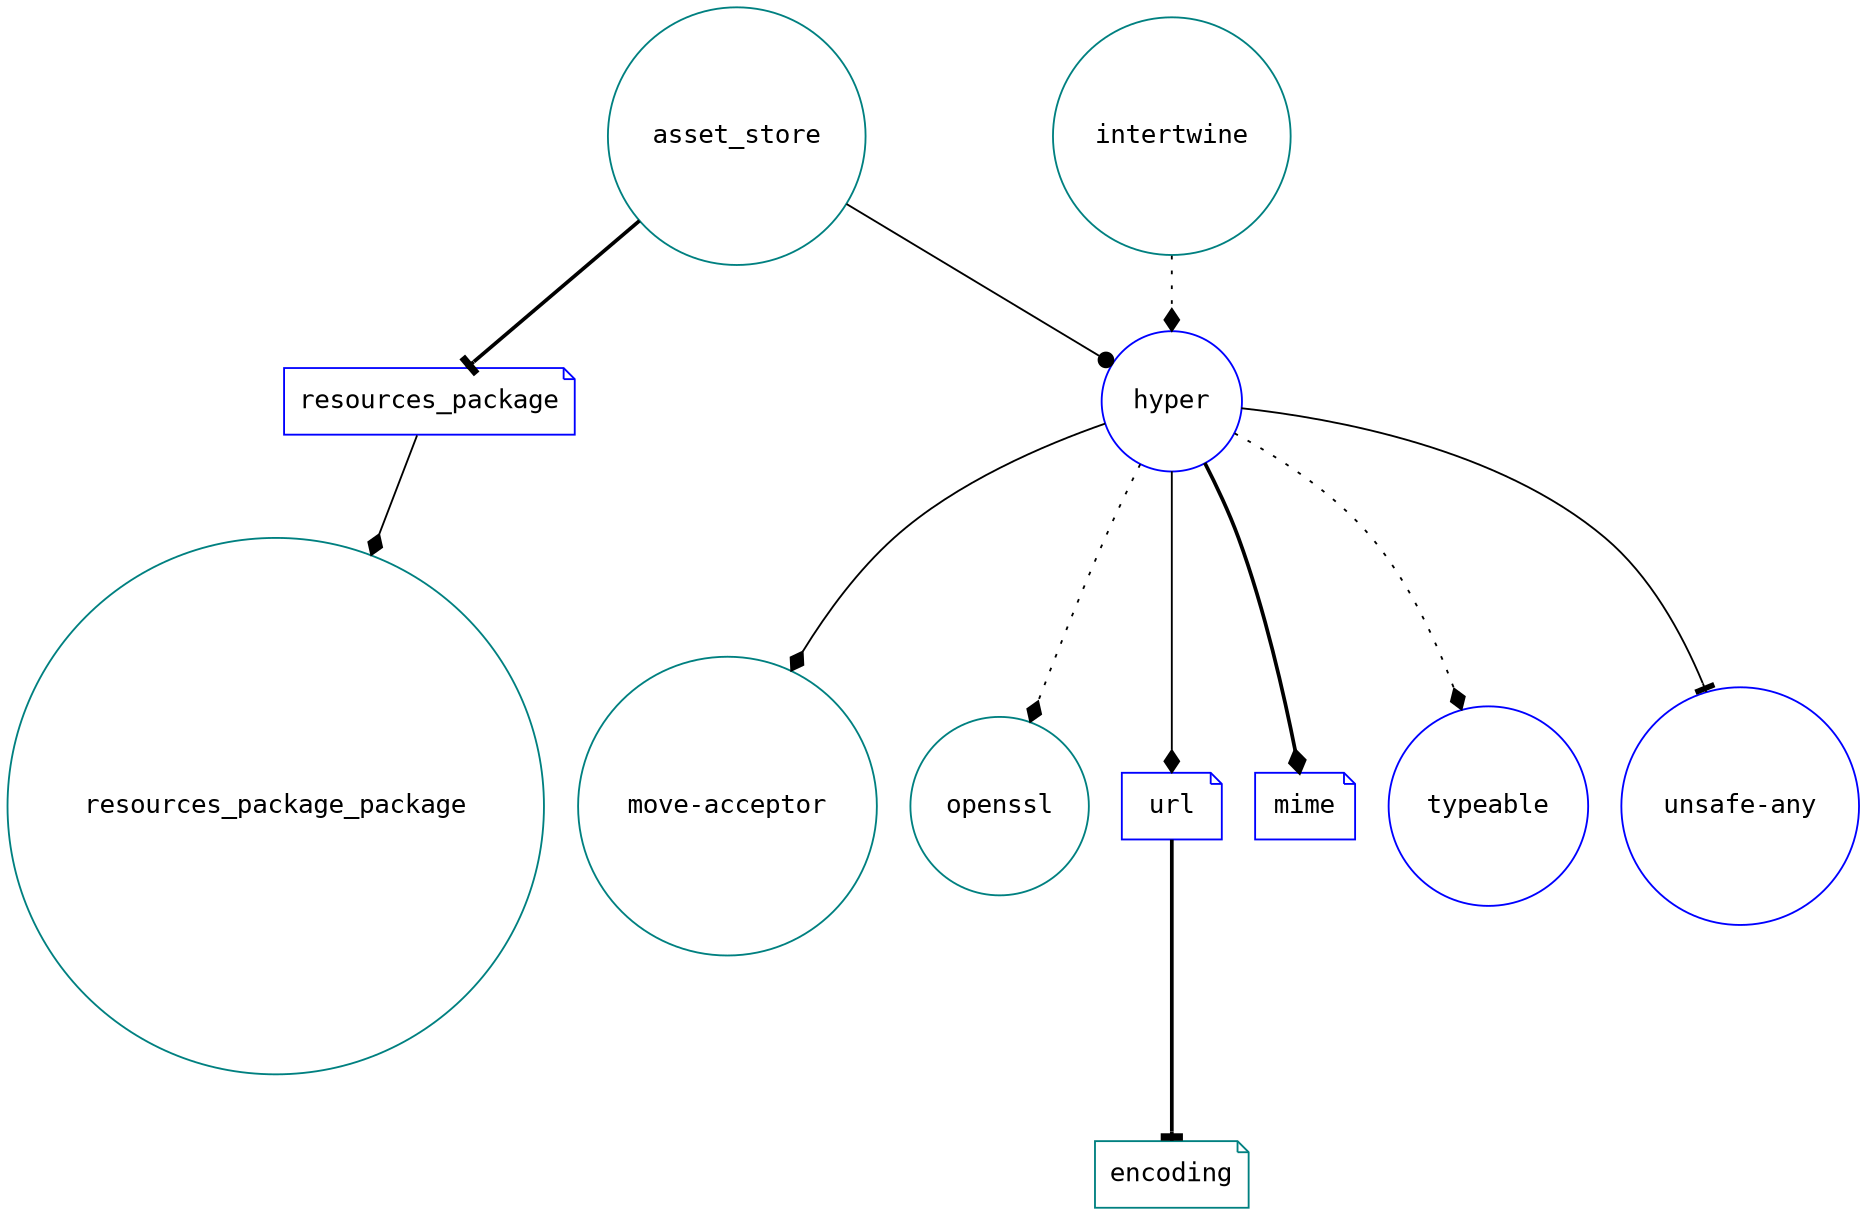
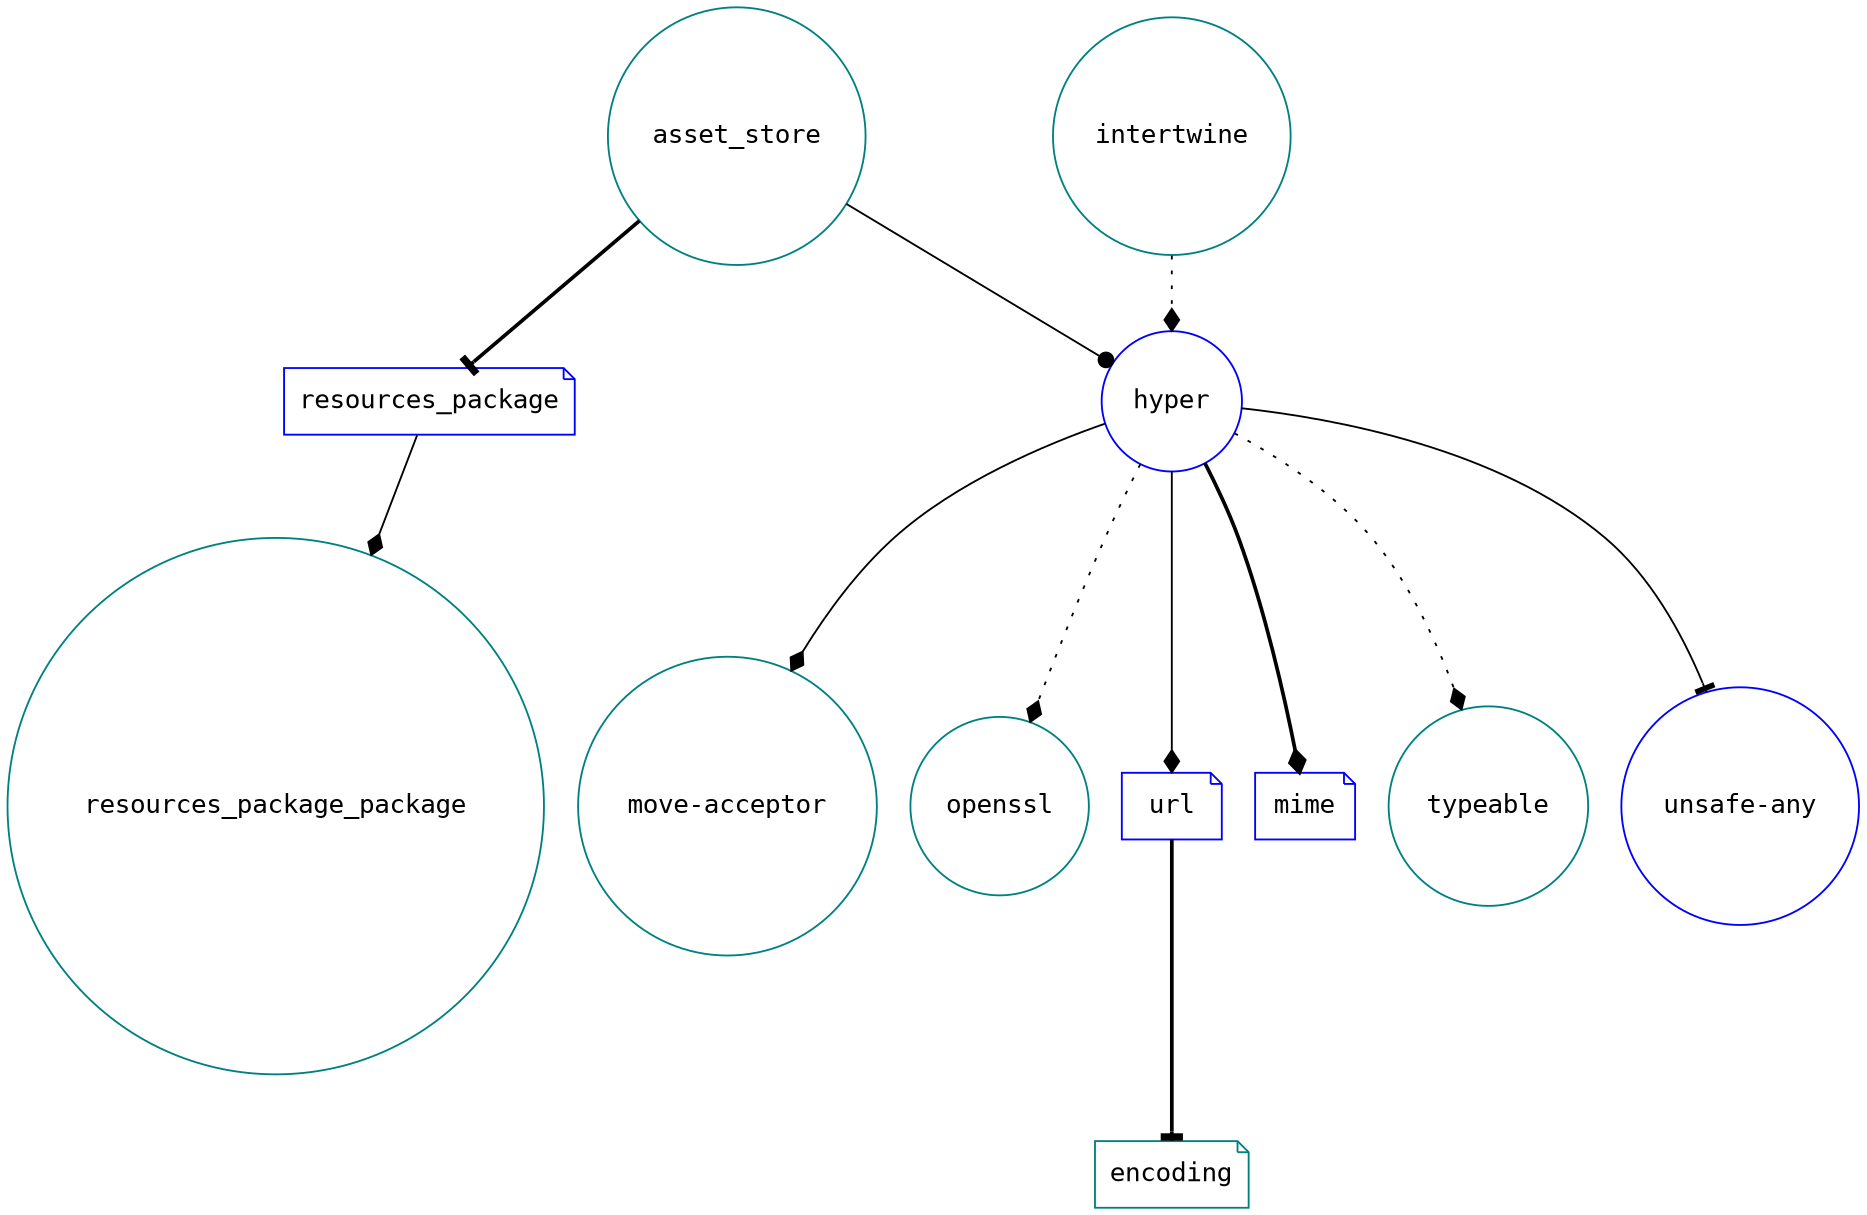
node "typeable": color blue -> teal
